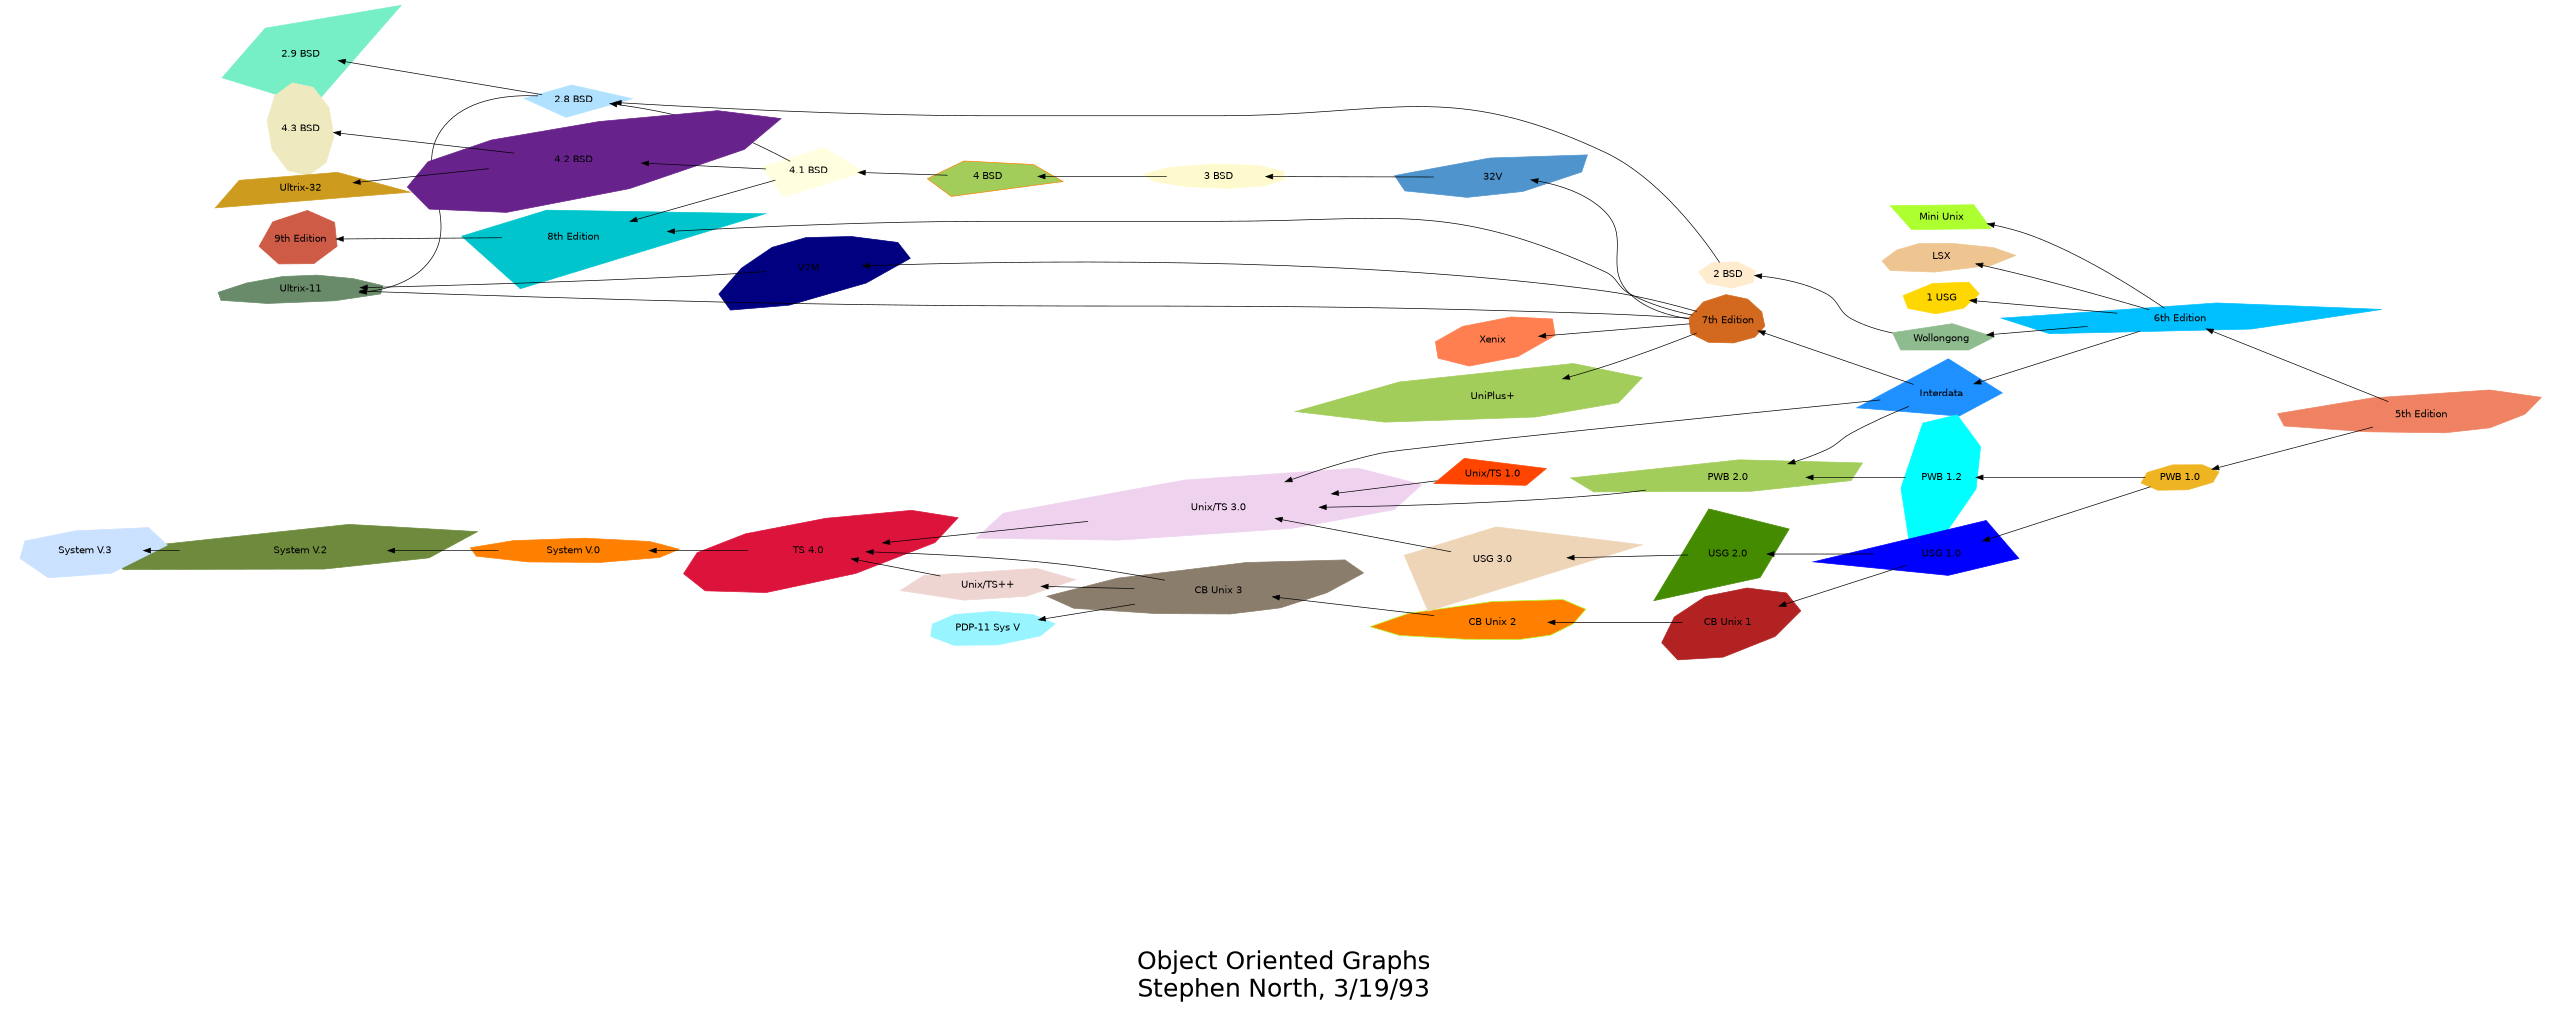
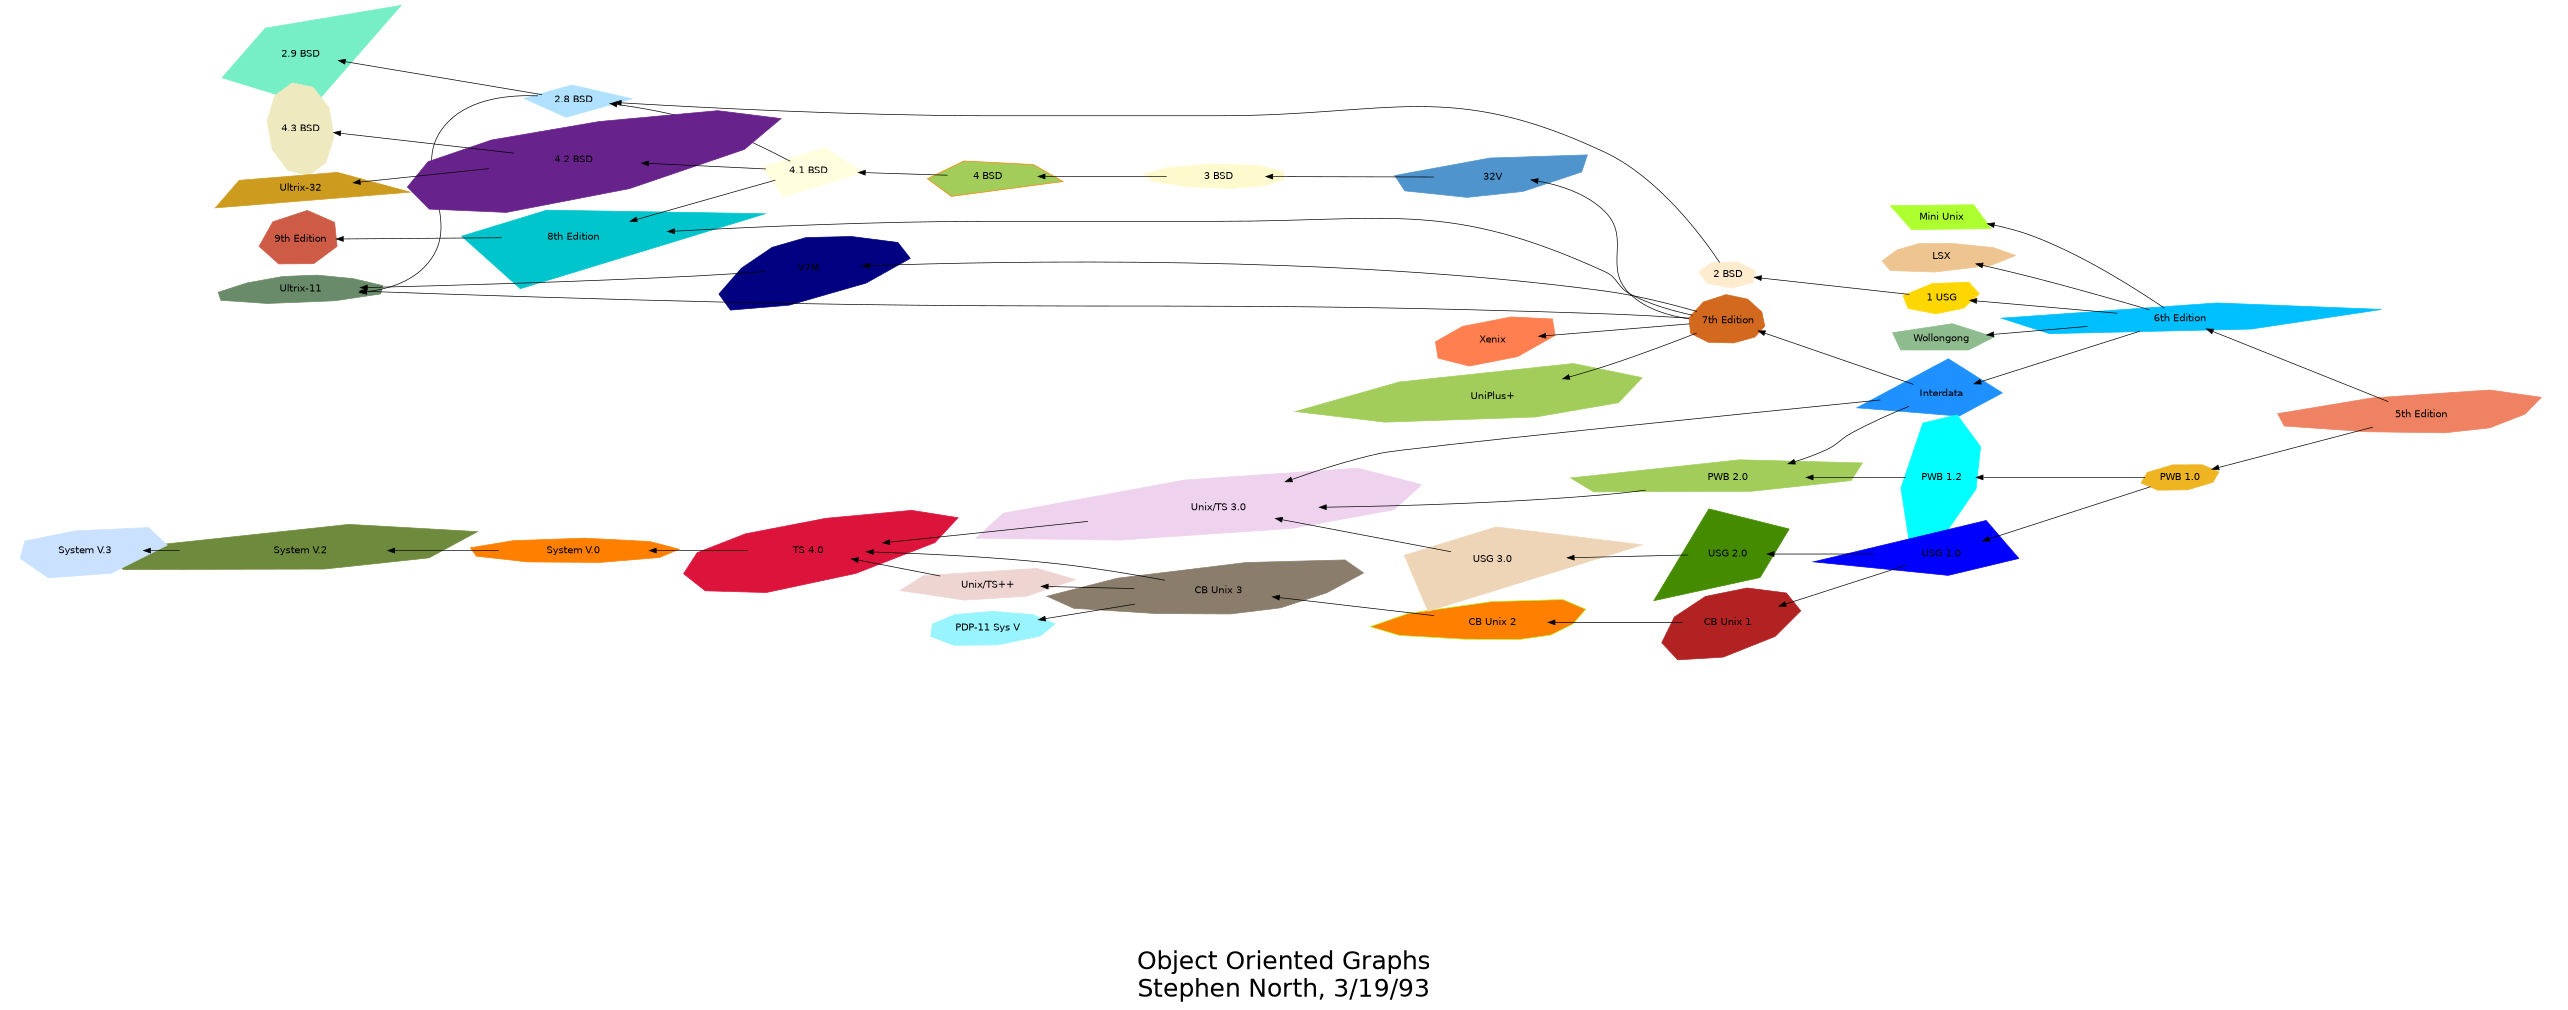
edge "Wollongong" -> "2 BSD": now "1 USG" -> "2 BSD"
node "Unix/TS 1.0": removed
